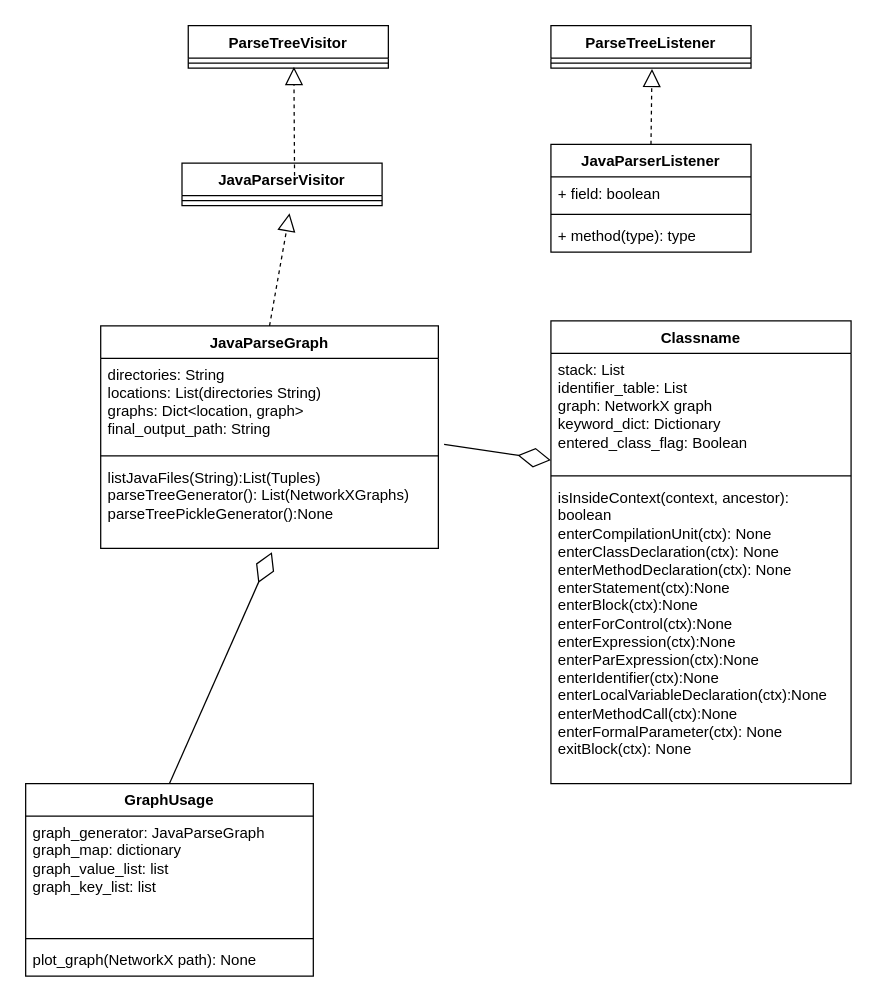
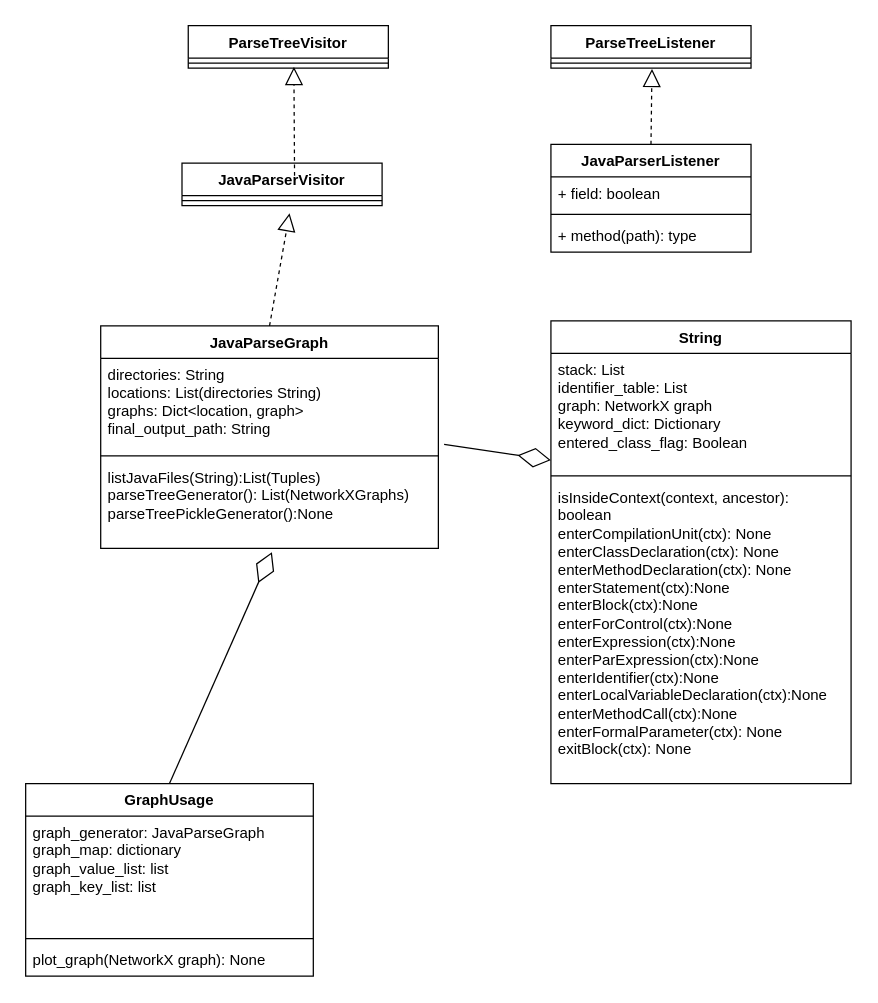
node "+ method(type): type": label "+ method(type): type" -> "+ method(path): type"
node "Classname": label "Classname" -> "String"
node "plot_graph(NetworkX path): None": label "plot_graph(NetworkX path): None" -> "plot_graph(NetworkX graph): None"
